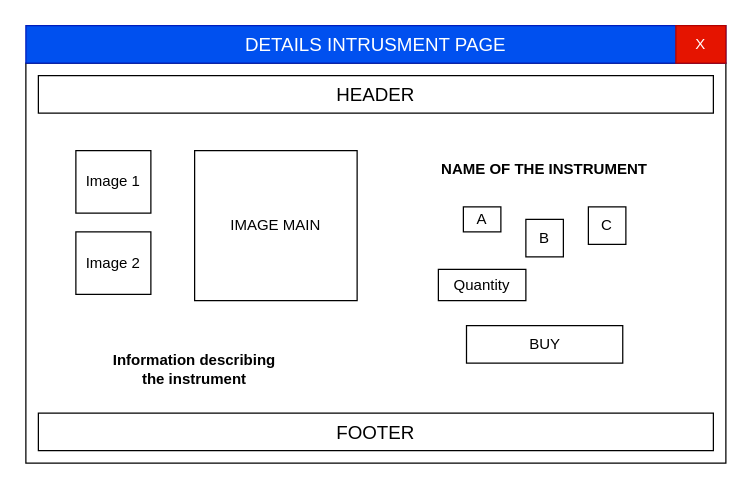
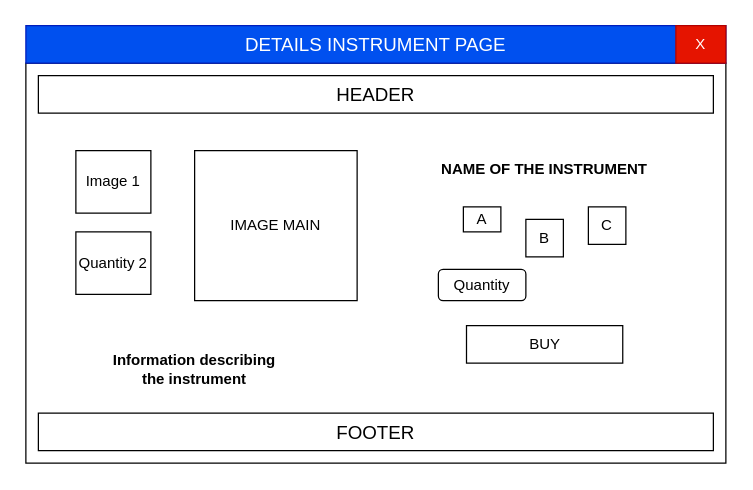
node "DETAILS INTRUSMENT PAGE": label "DETAILS INTRUSMENT PAGE" -> "DETAILS INSTRUMENT PAGE"
node "Image 2": label "Image 2" -> "Quantity 2"
node "Quantity": shape rectangle -> rounded rectangle
